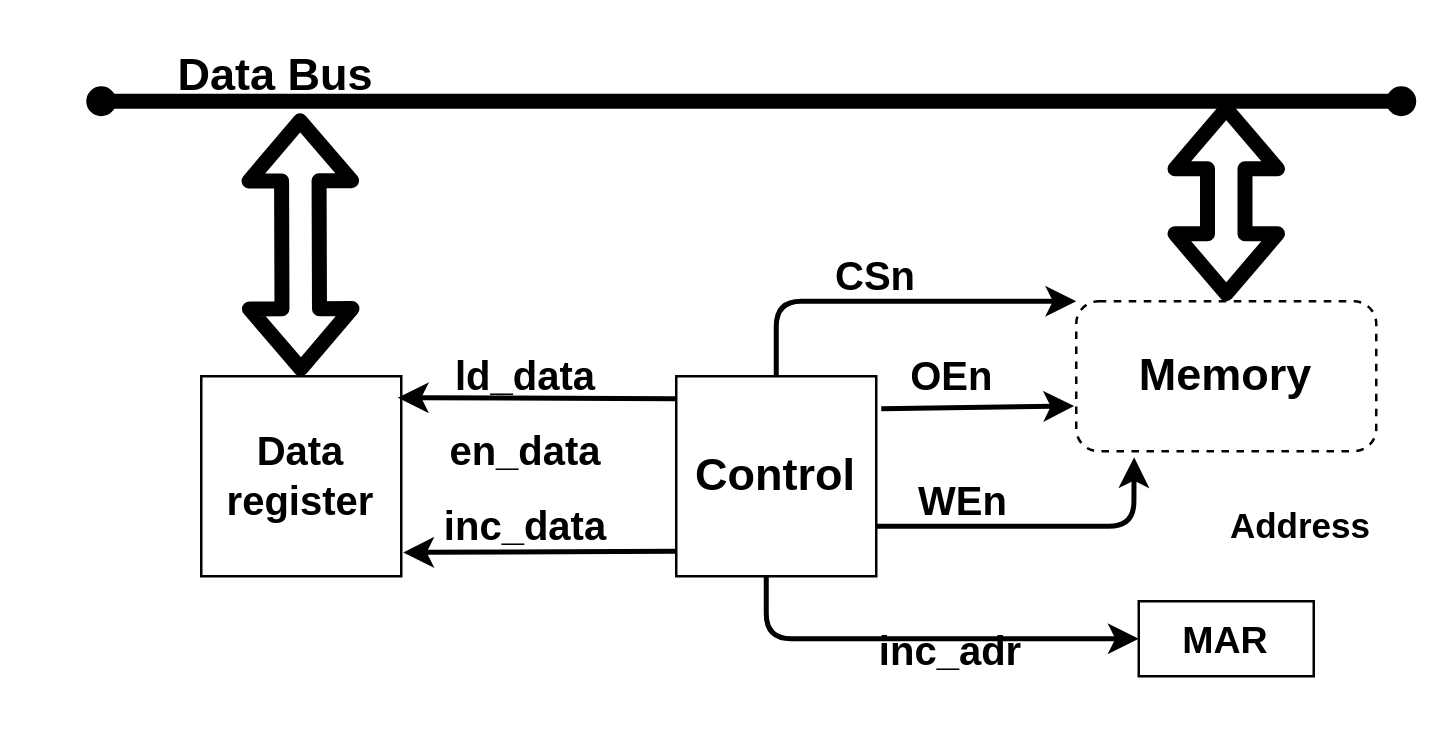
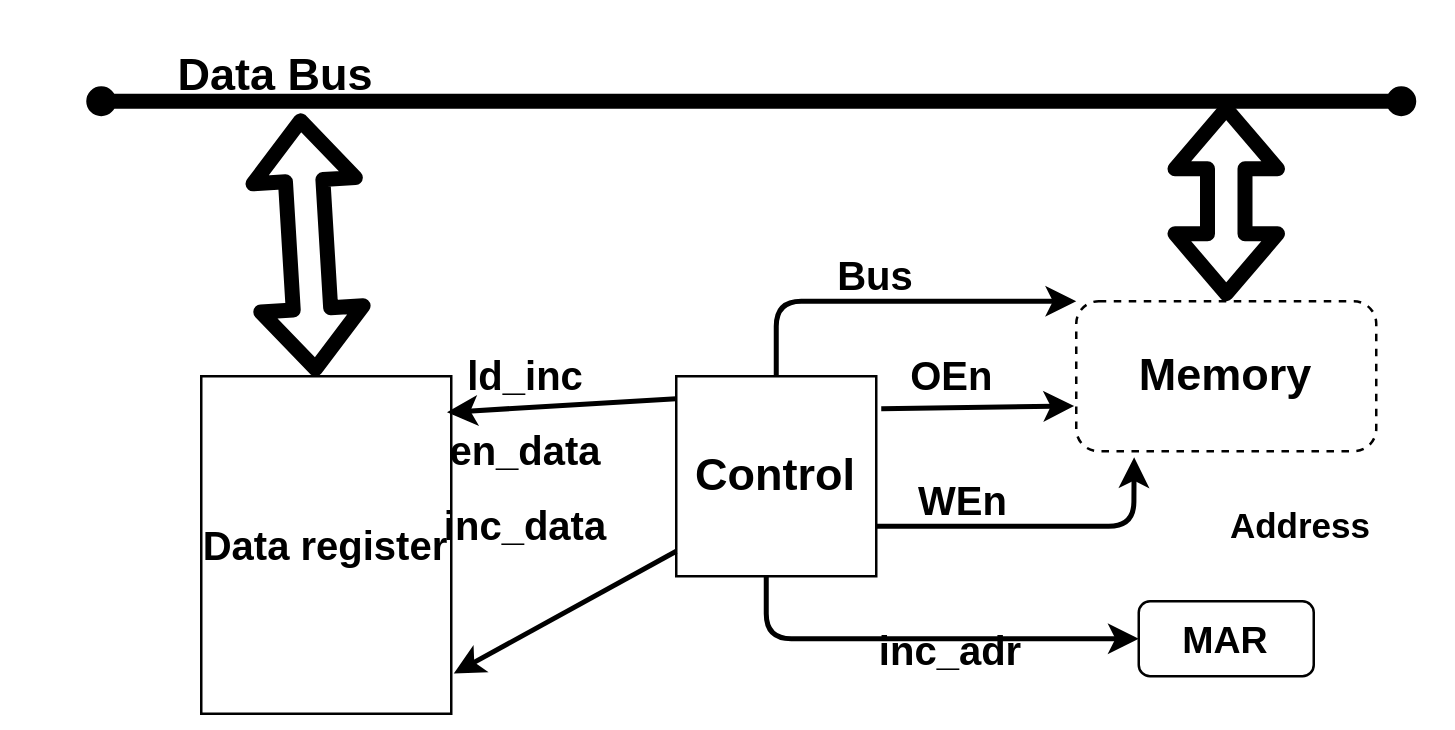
node "CSn": label "CSn" -> "Bus"
node "ld_data": label "ld_data" -> "ld_inc"
node "Data register": size 200x200 -> 250x338
node "MAR": shape rectangle -> rounded rectangle
